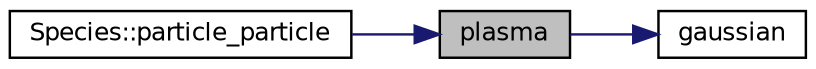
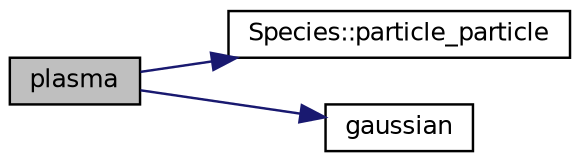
edge "Species::particle_particle" -> "plasma": reversed
